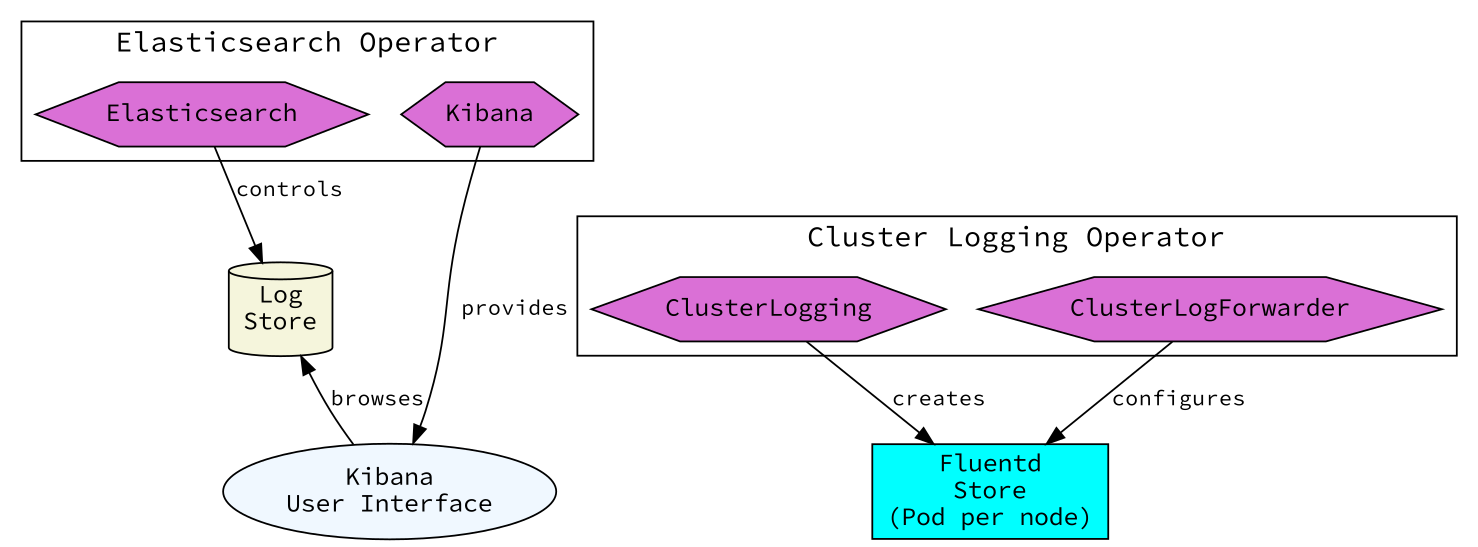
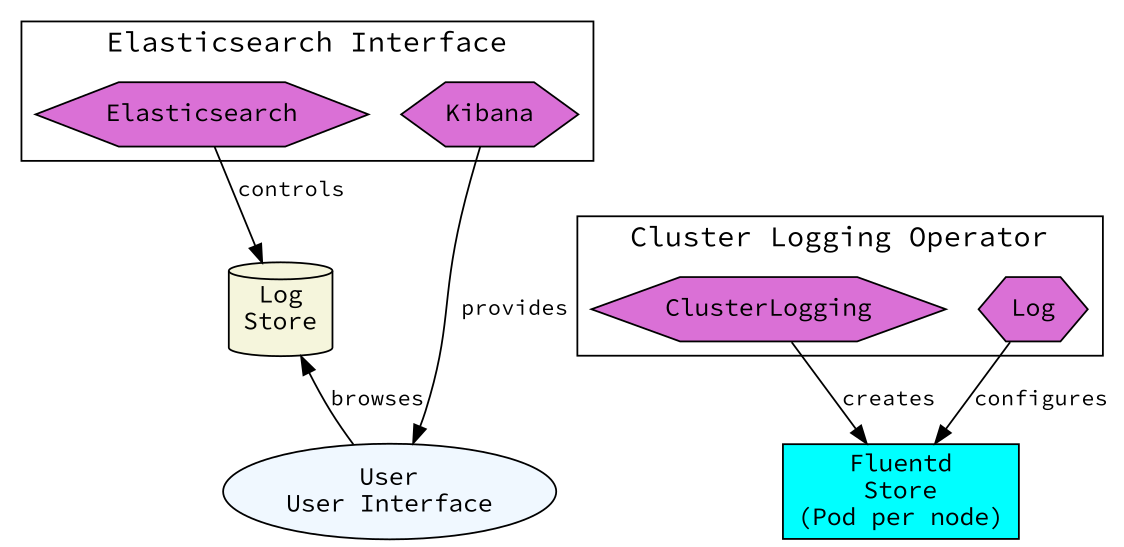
cluster "Elasticsearch Operator": label "Elasticsearch Operator" -> "Elasticsearch Interface"
node "ClusterLogForwarder": label "ClusterLogForwarder" -> "Log"
node "Kibana User Interface": label "Kibana User Interface" -> "User User Interface"
